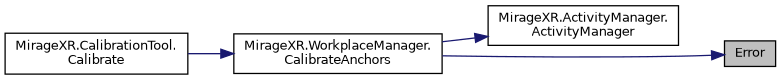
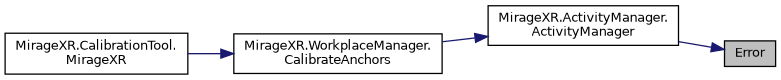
node "MirageXR.CalibrationTool. Calibrate": label "MirageXR.CalibrationTool. Calibrate" -> "MirageXR.CalibrationTool. MirageXR"
edge "MirageXR.WorkplaceManager. CalibrateAnchors" -> "Error": now "MirageXR.ActivityManager. ActivityManager" -> "Error"
